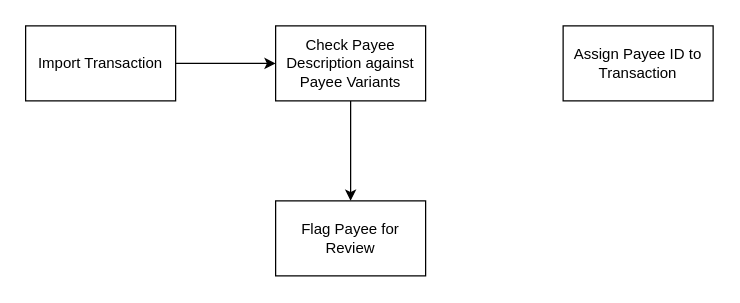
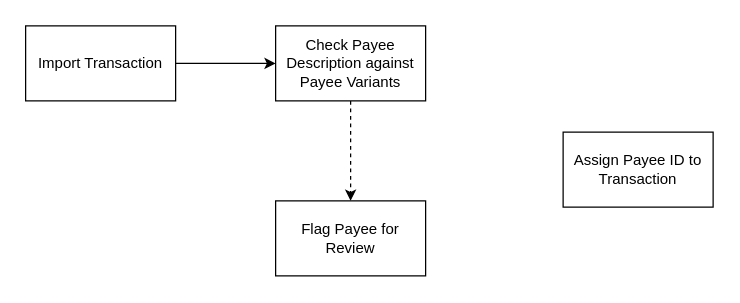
node "Assign Payee ID to Transaction": moved (638, 63) -> (638, 169)
edge "Check Payee Description against Payee Variants" -> "Flag Payee for Review": style solid -> dashed
